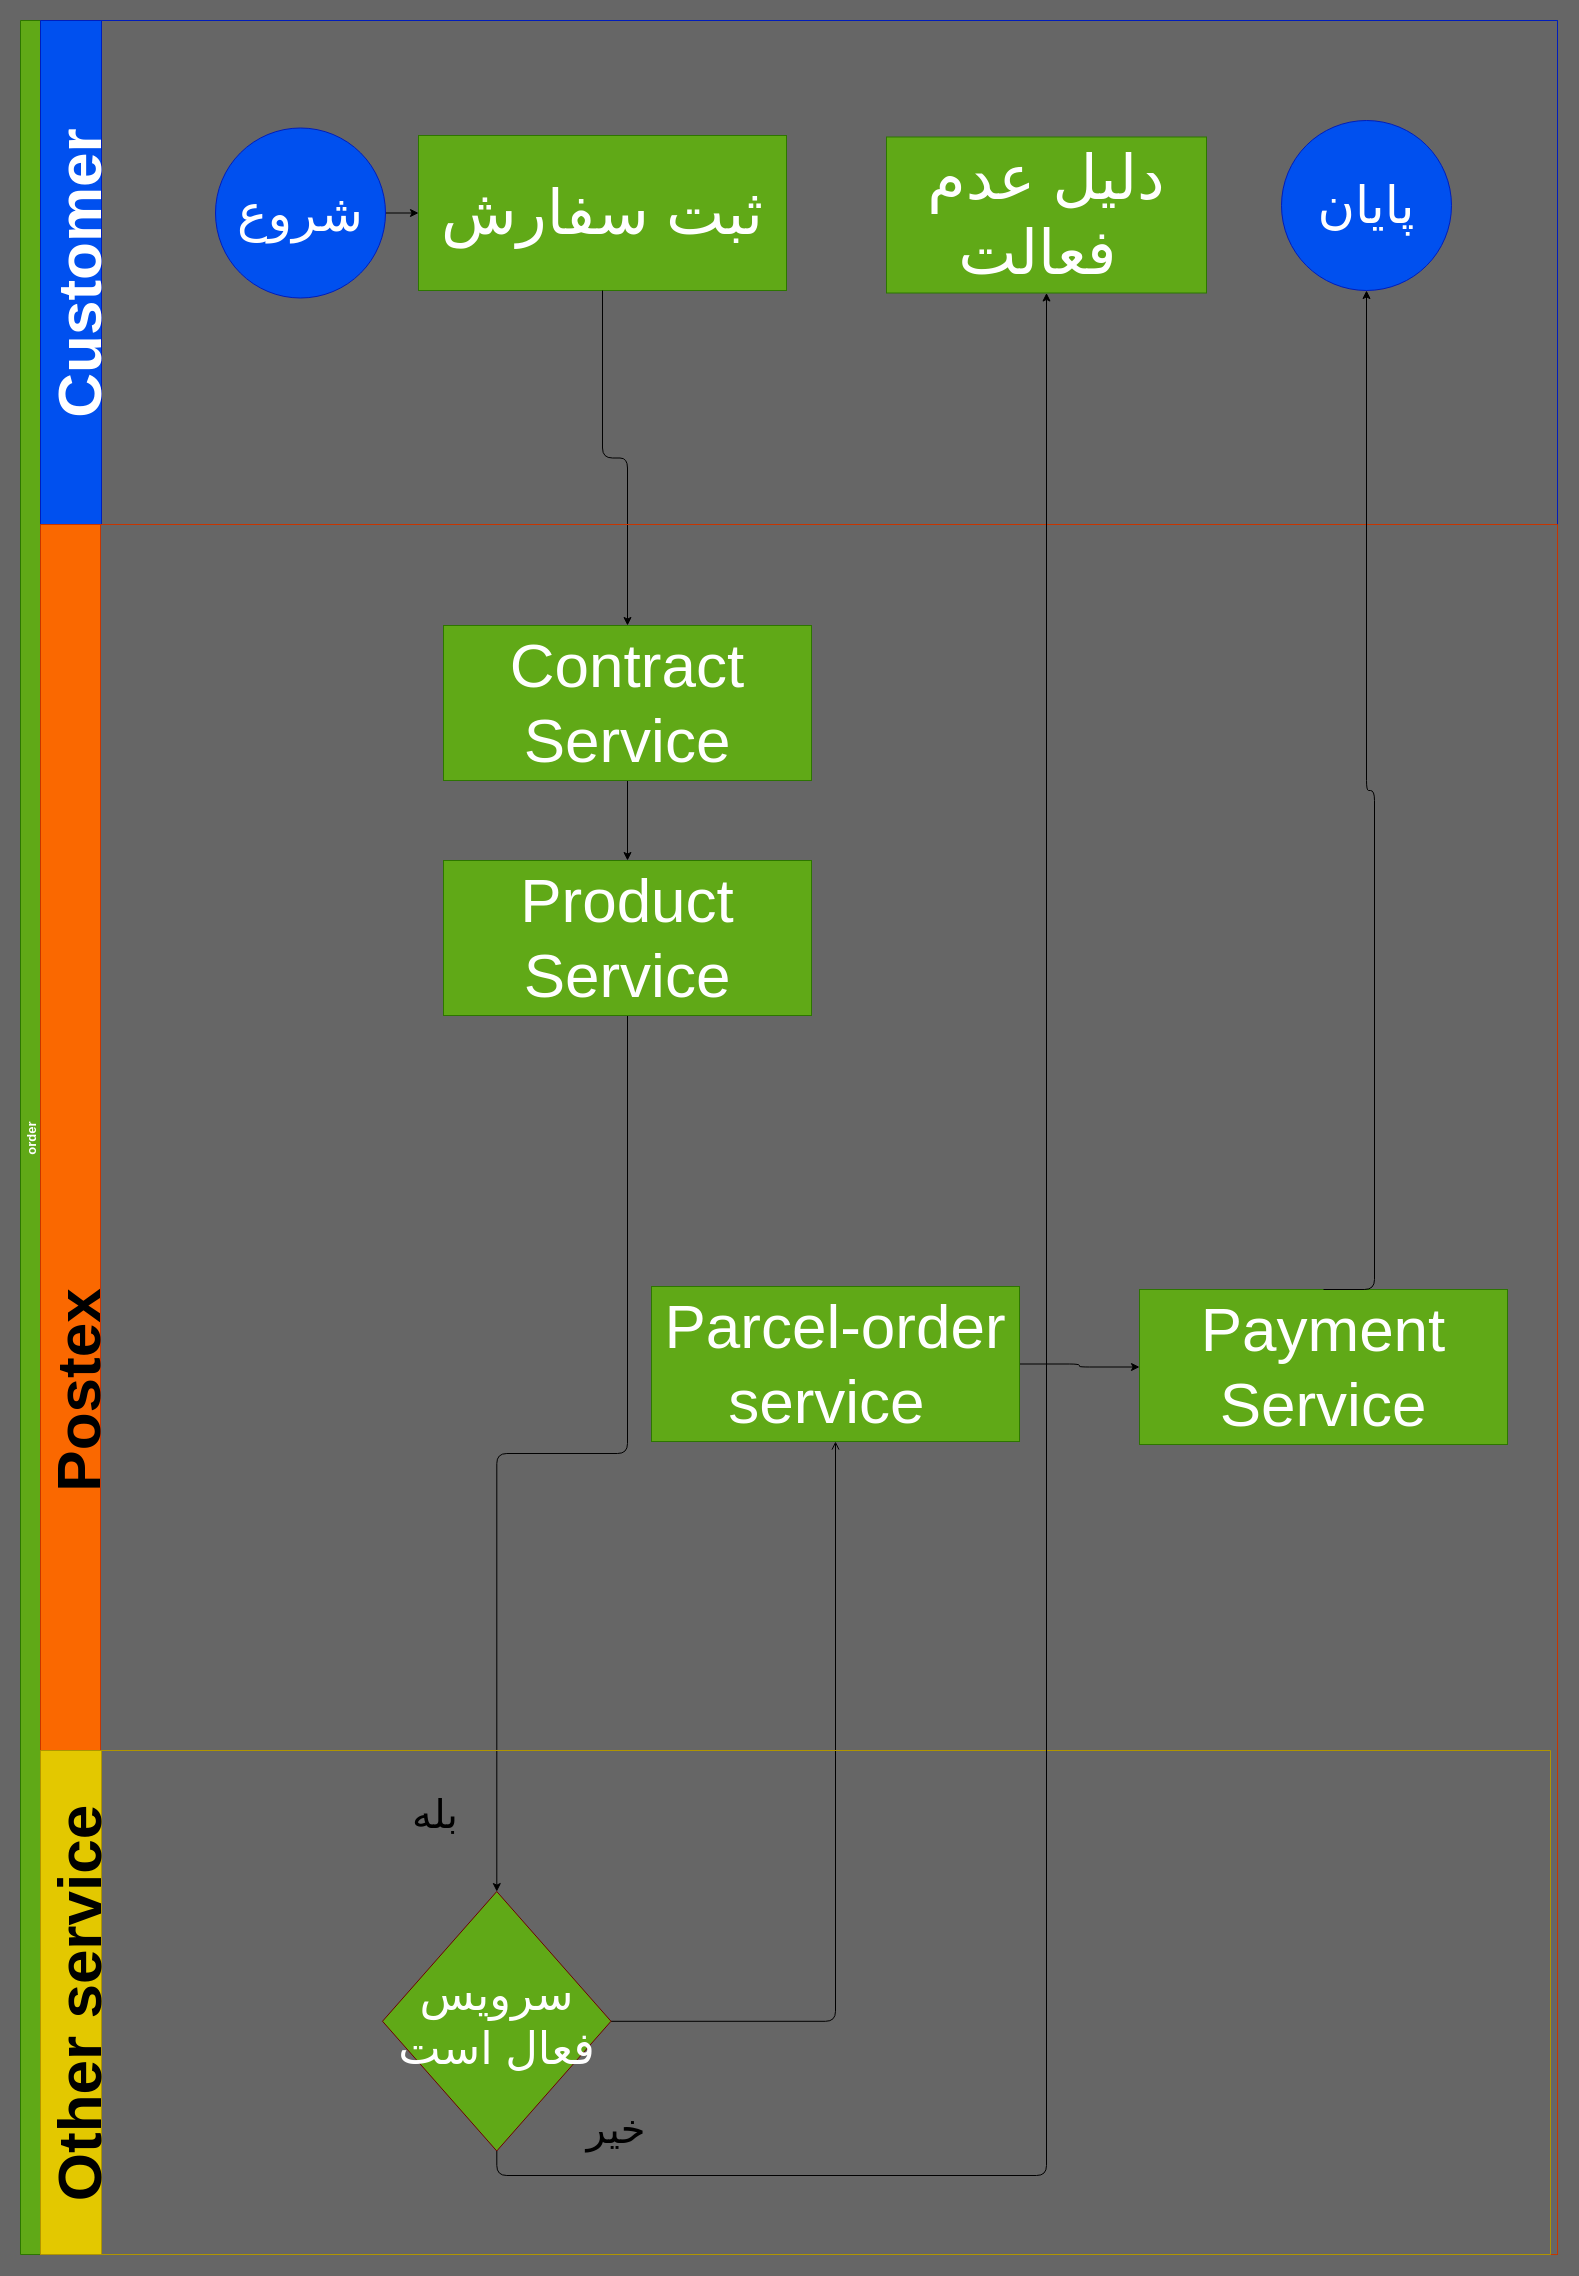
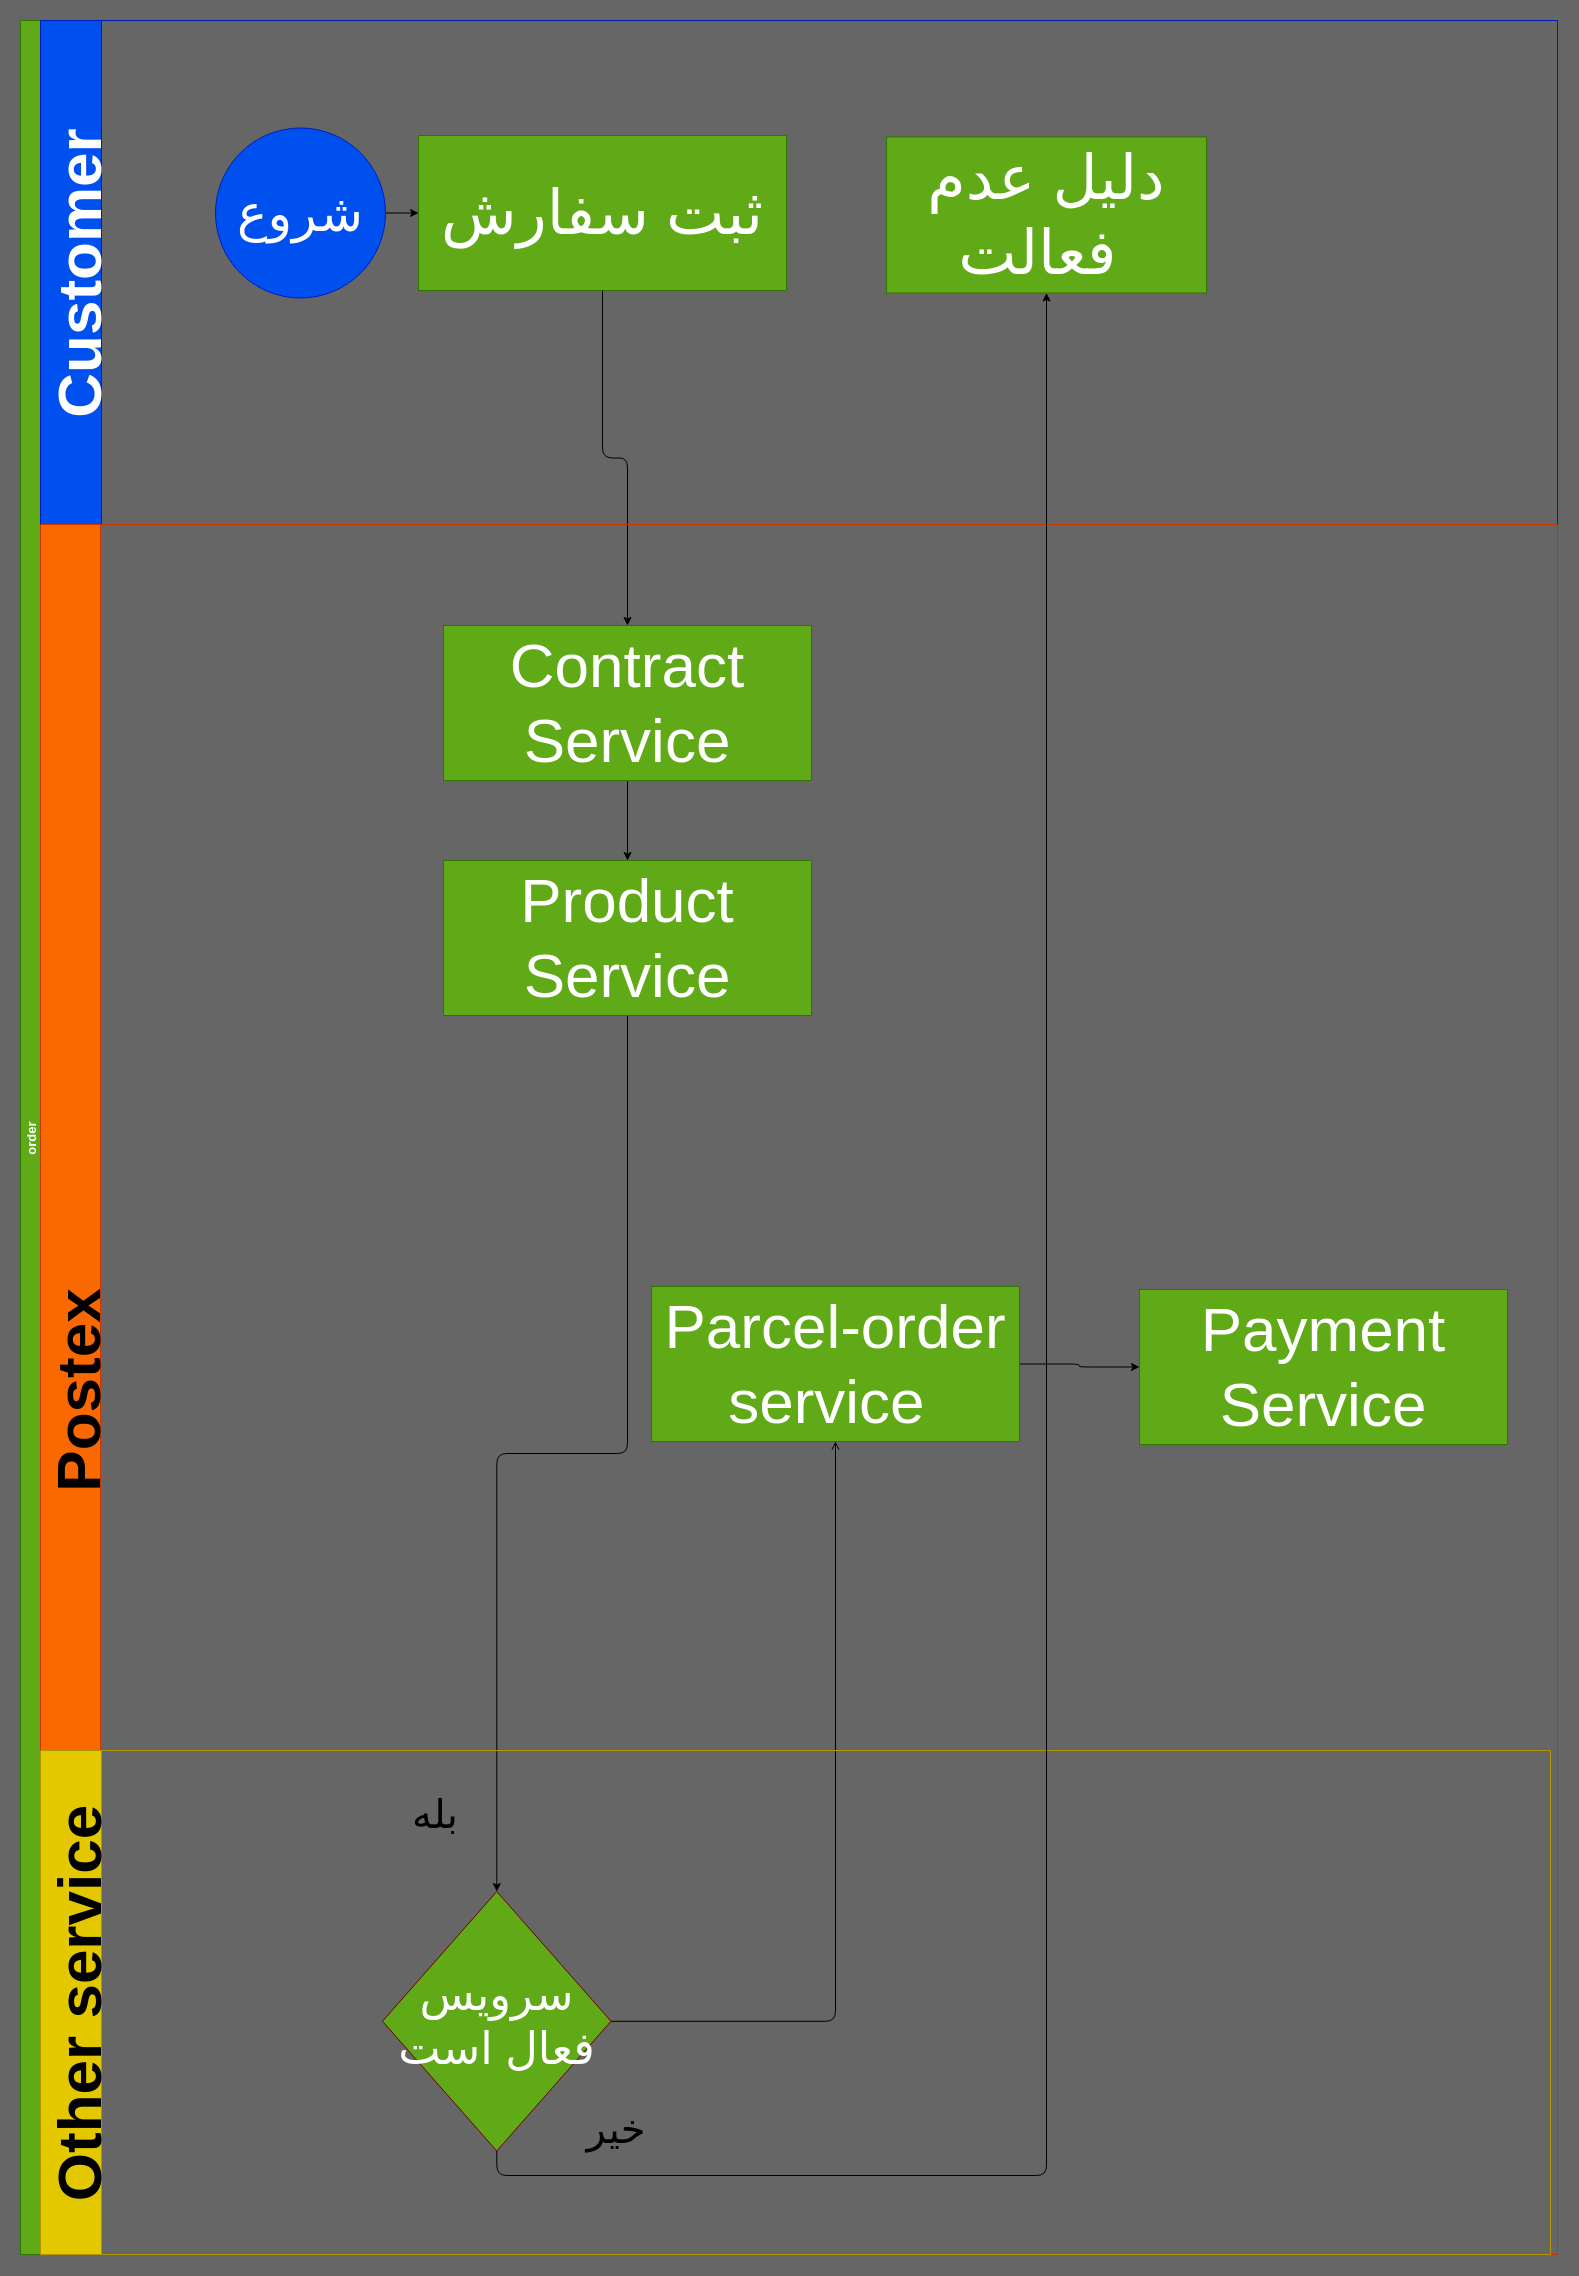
node "پایان": removed
edge "Payment Service" -> "پایان": removed
